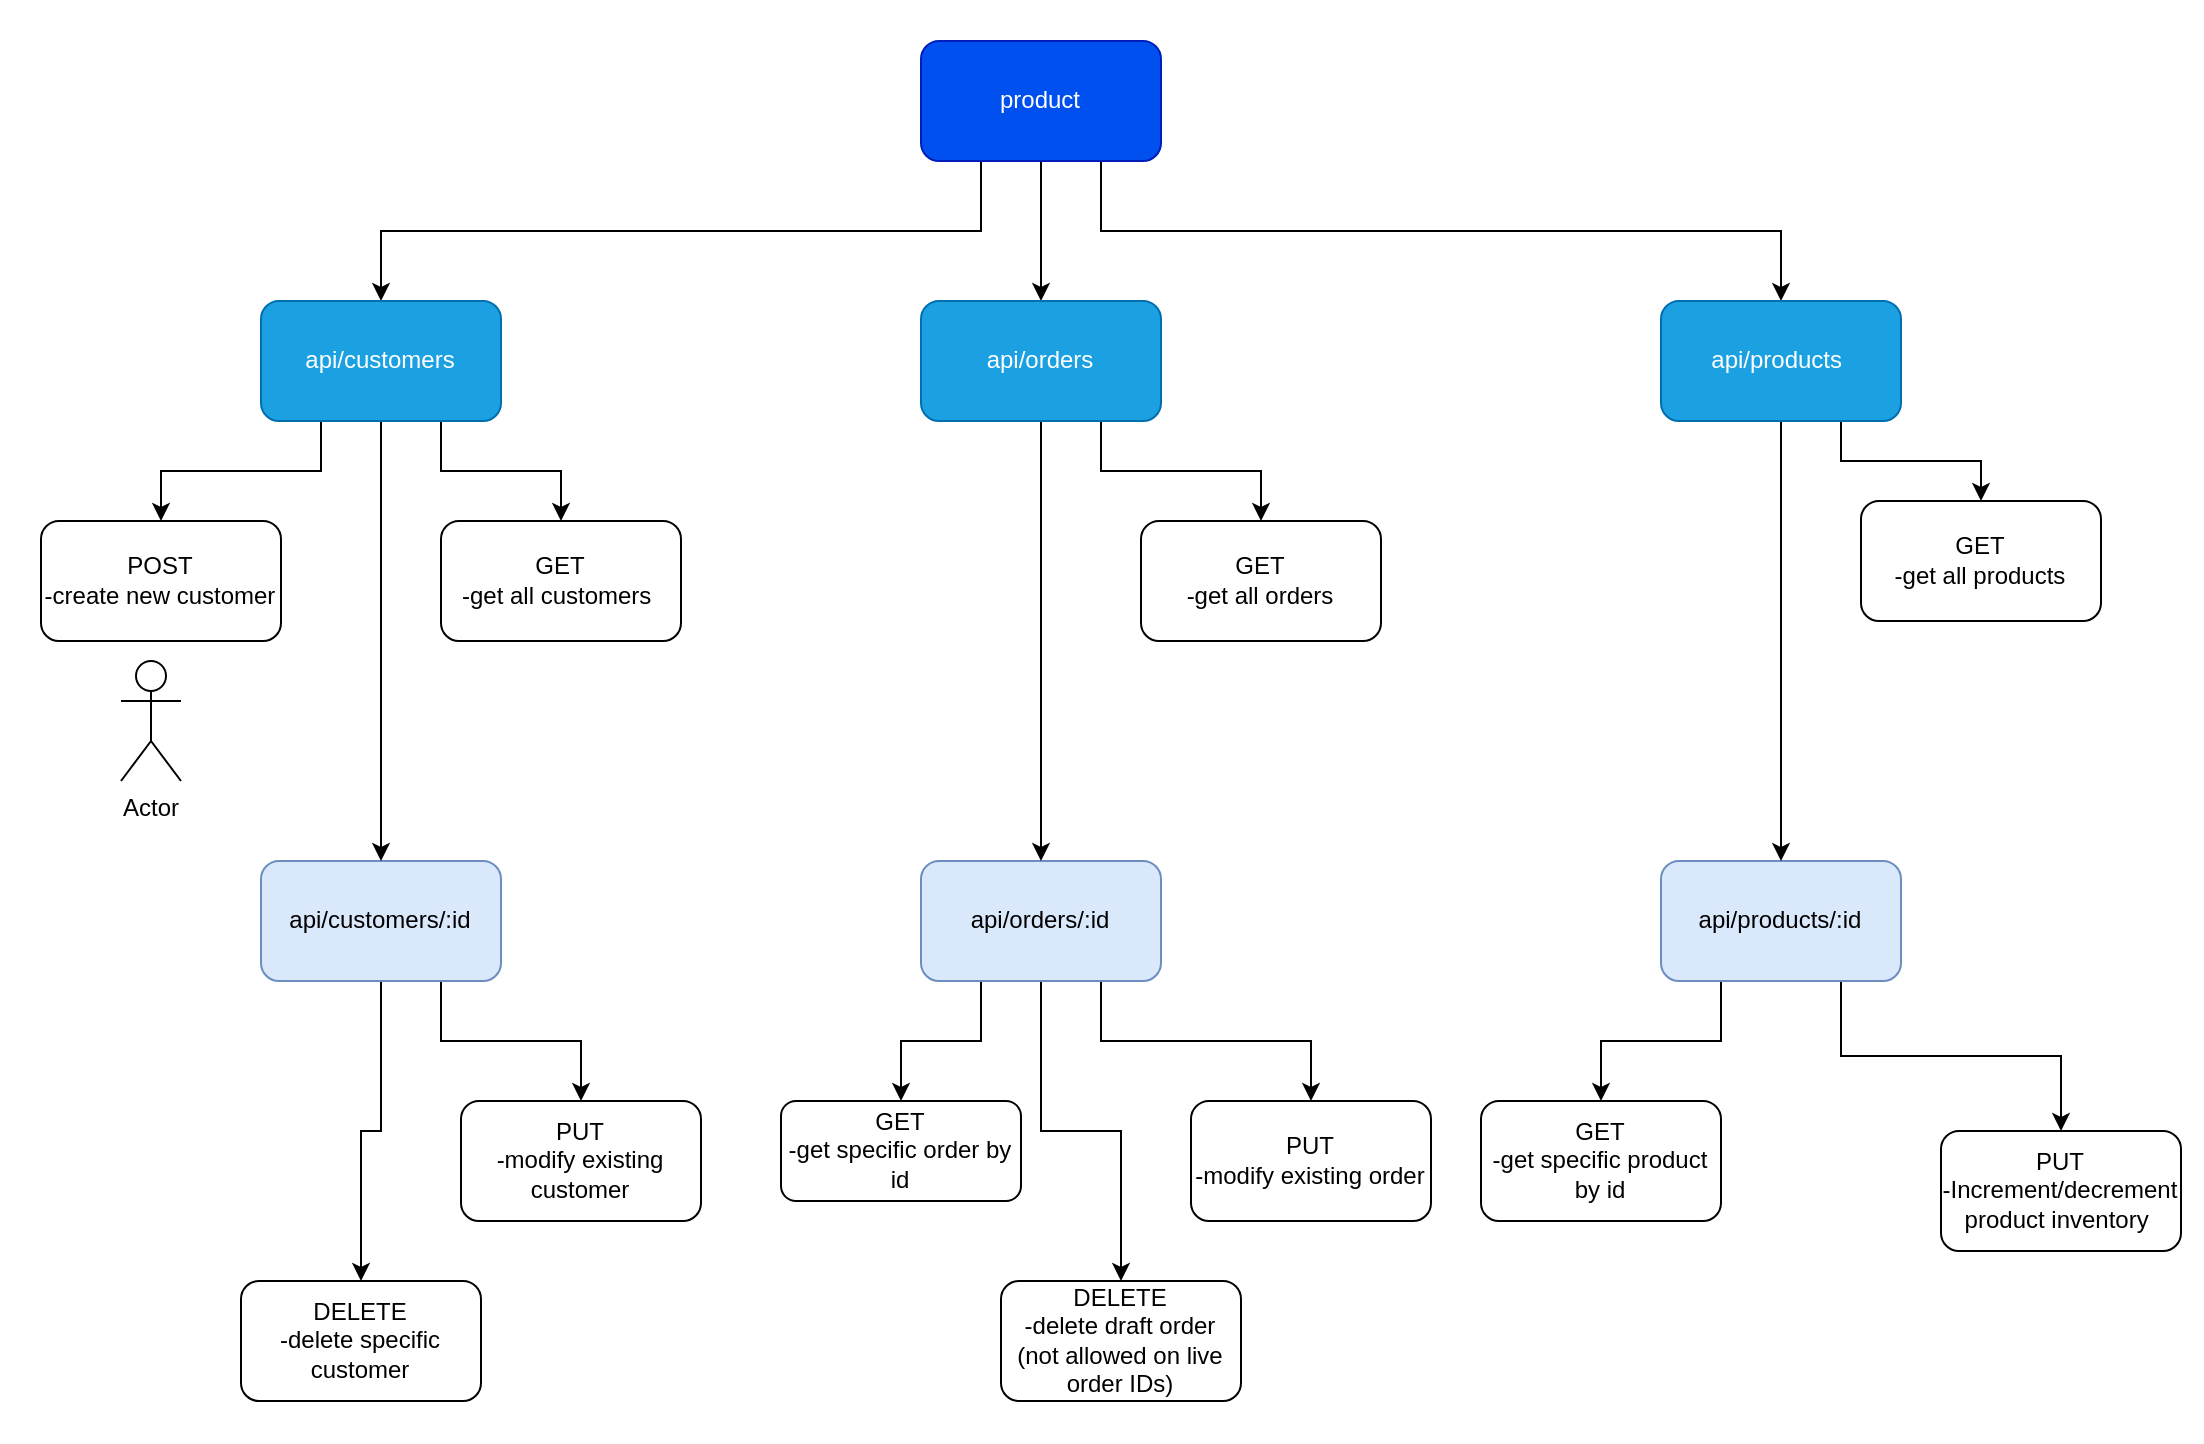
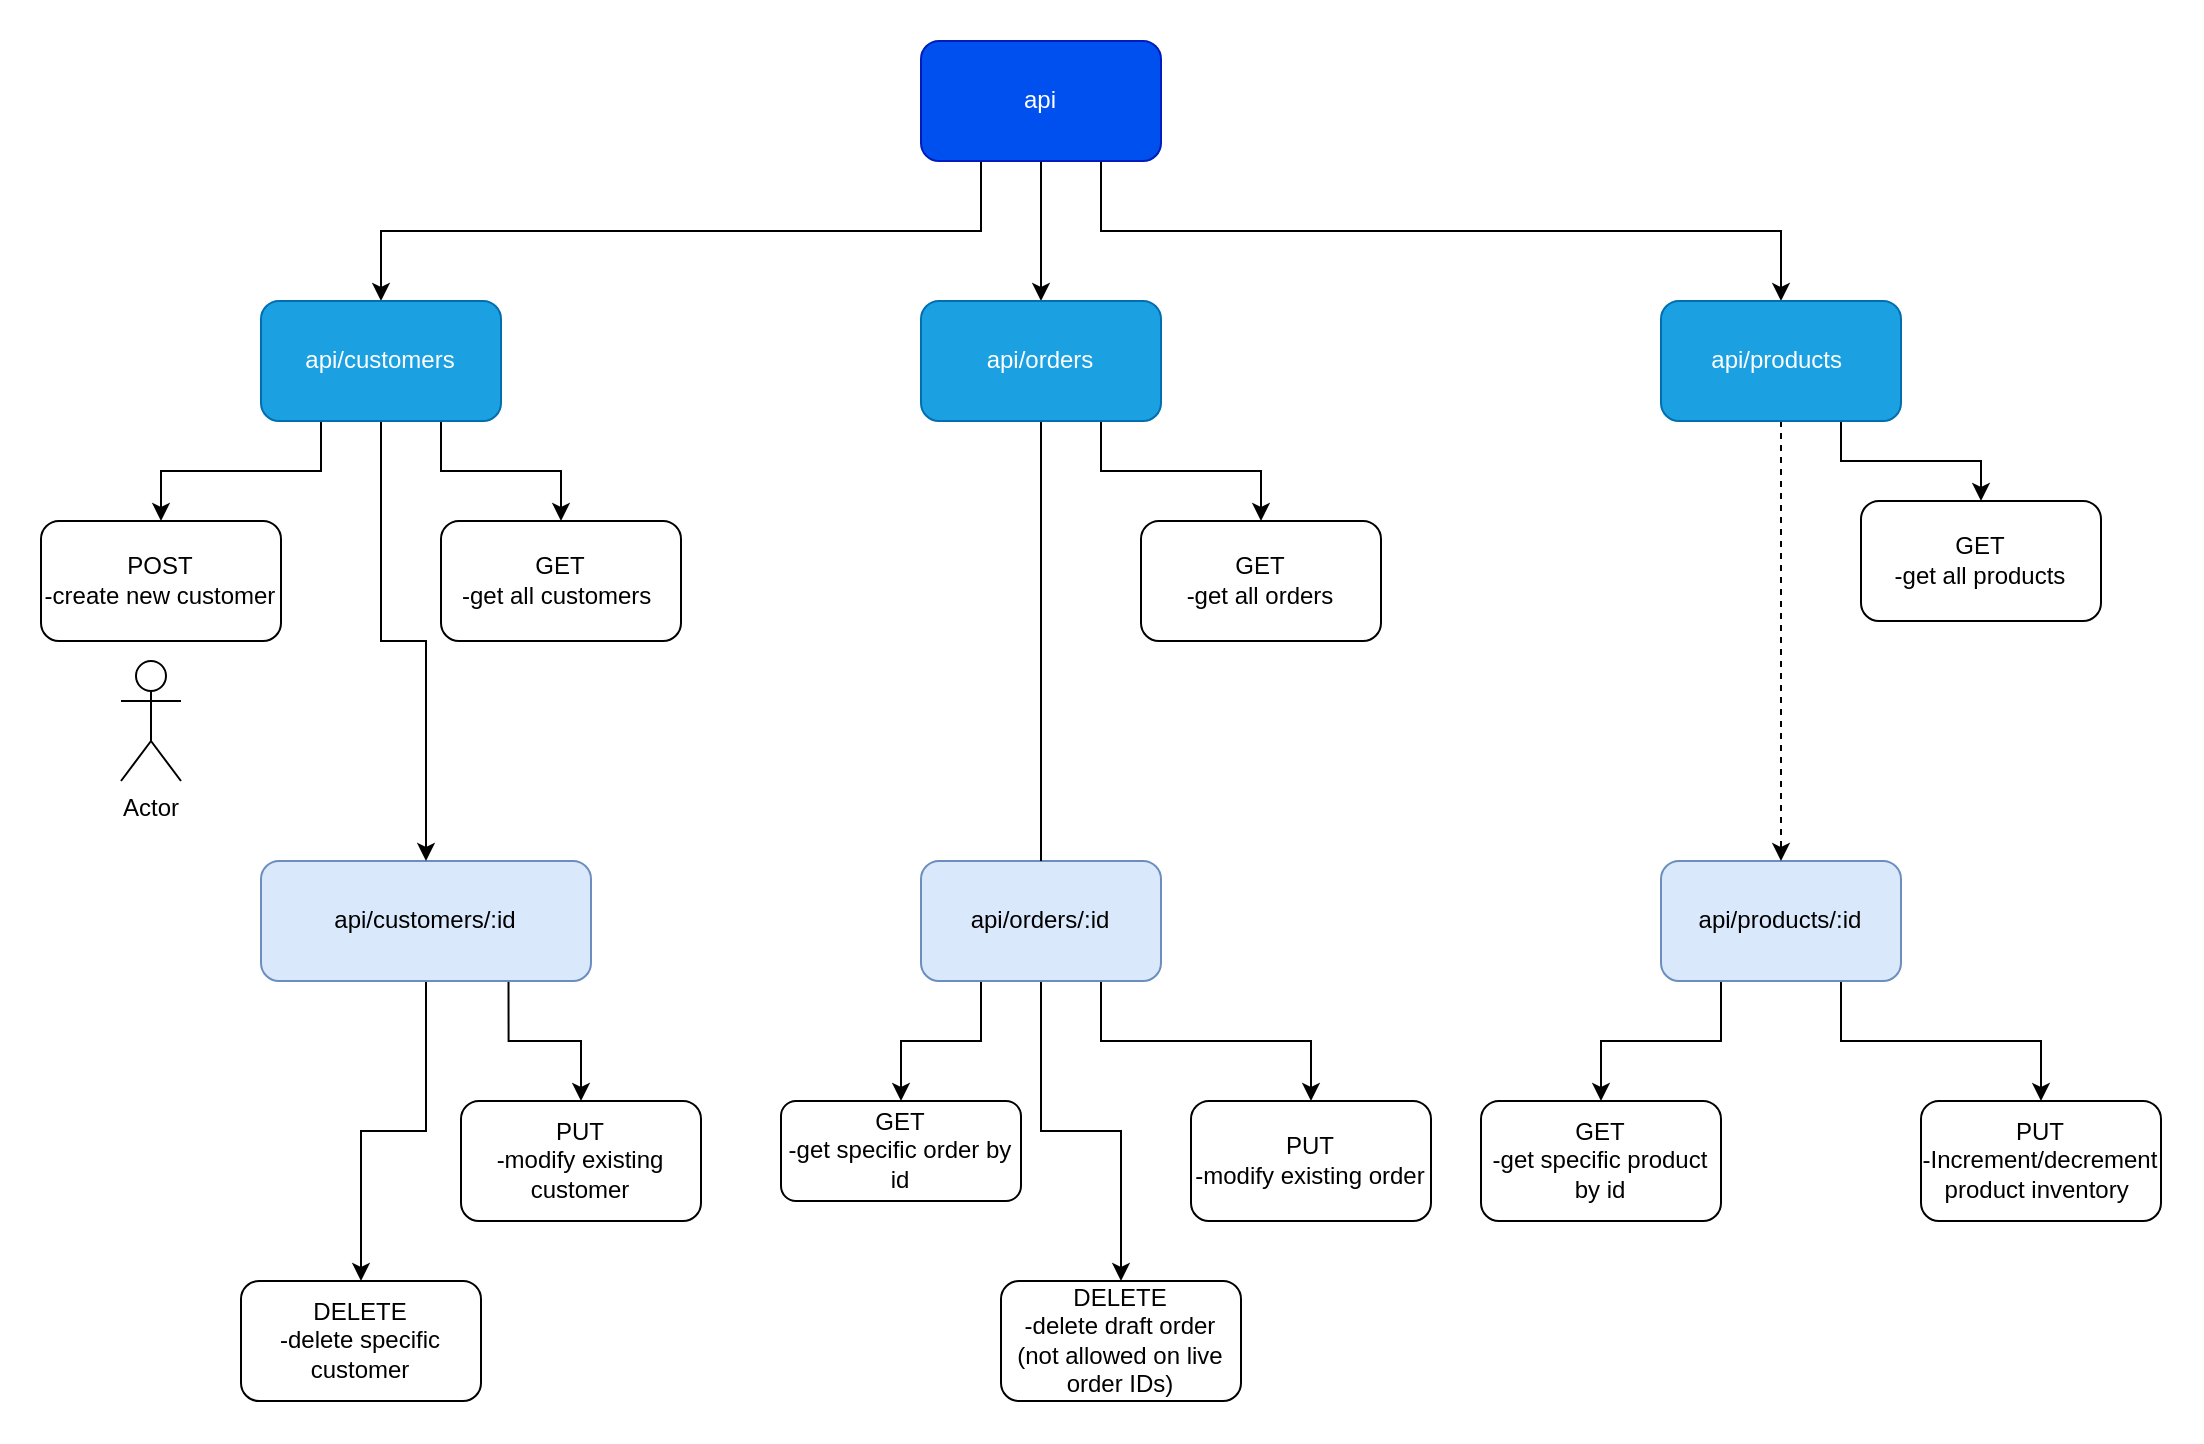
node "product": label "product" -> "api"
edge "api/products" -> "api/products/:id": style solid -> dashed
edge "api/orders" -> "api/orders/:id": arrowhead classic -> none
node "api/customers/:id": size 240x120 -> 330x120
node "PUT -Increment/decrement product inventory": moved (2061, 1191) -> (2041, 1161)
